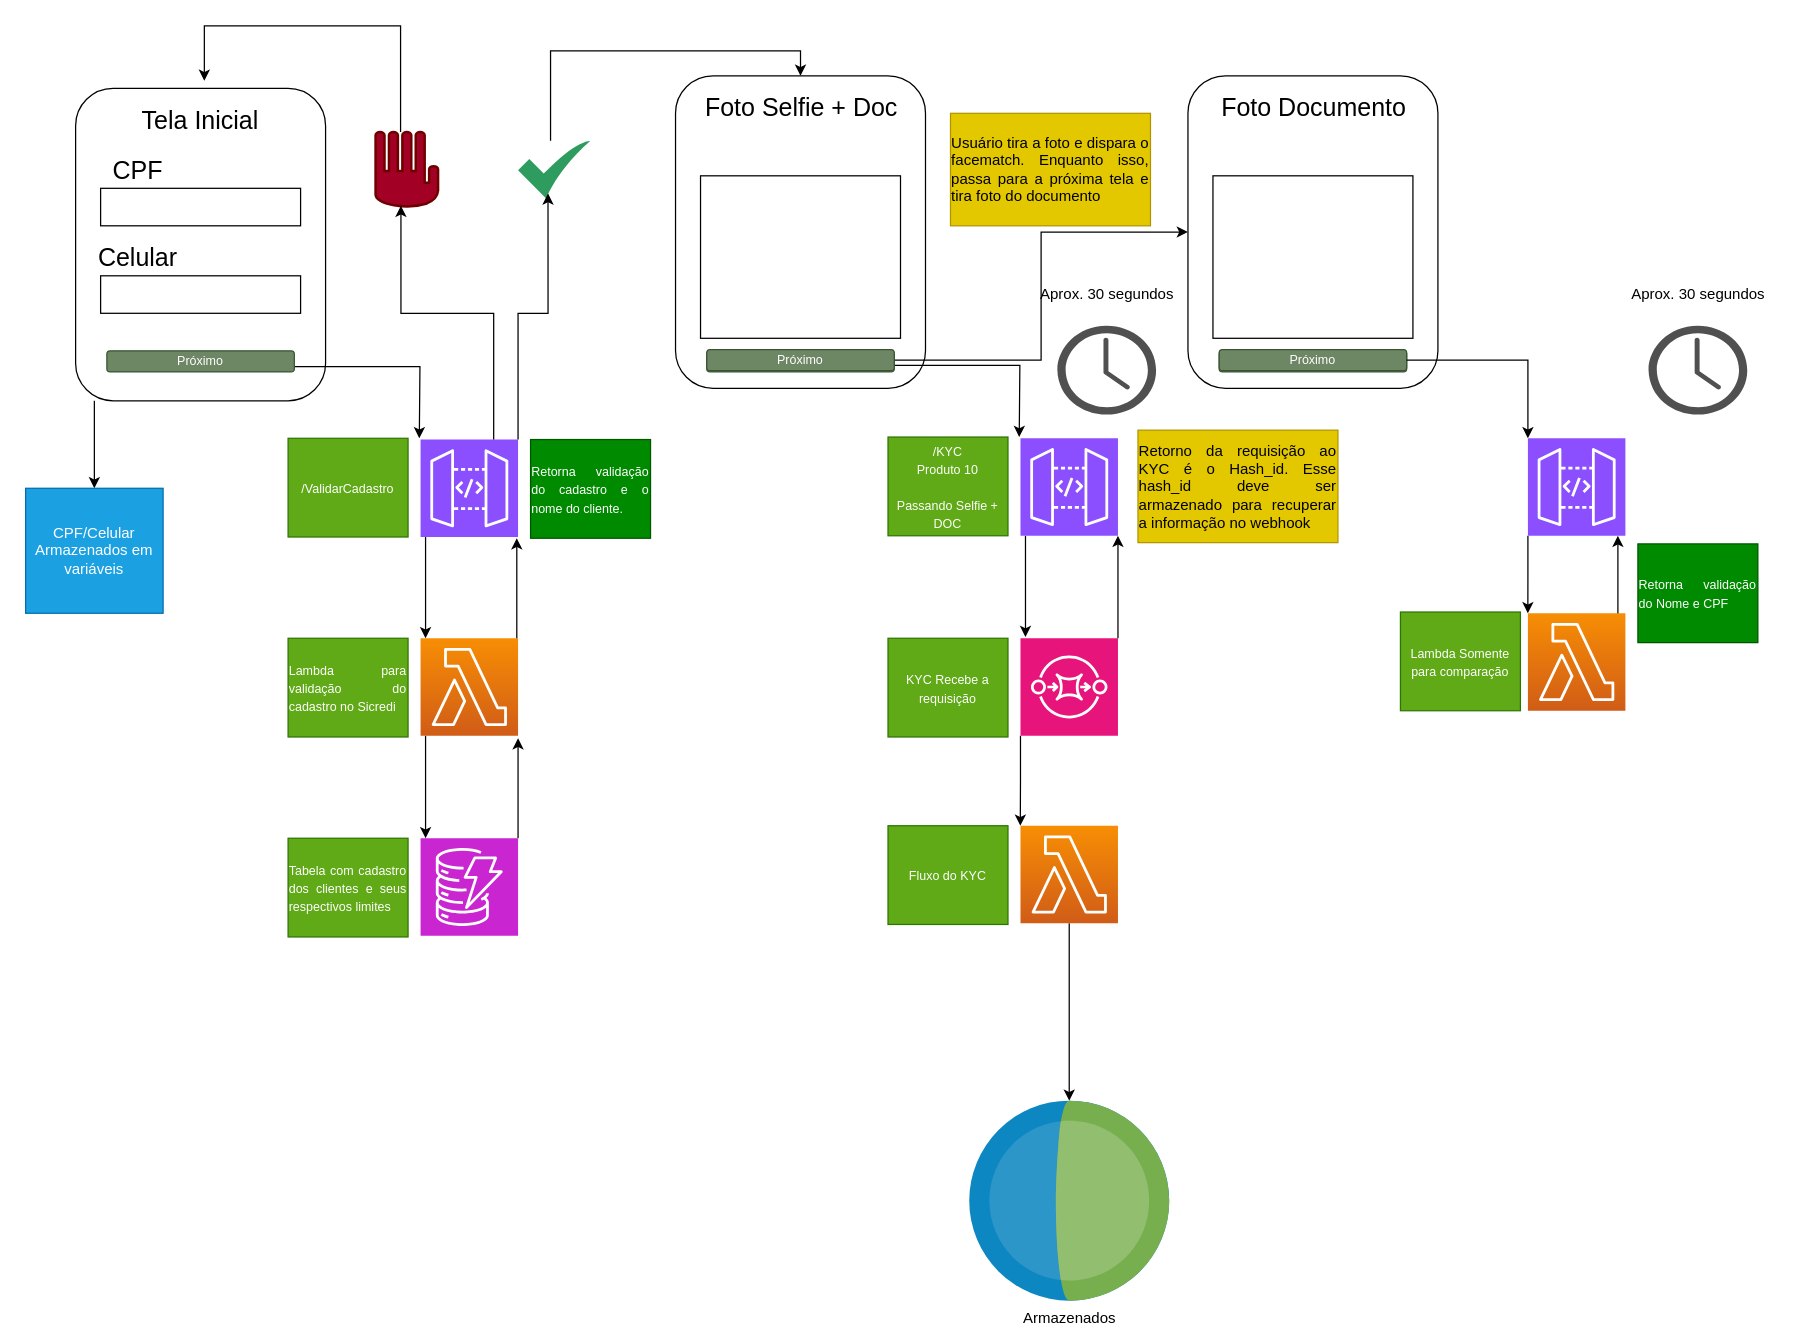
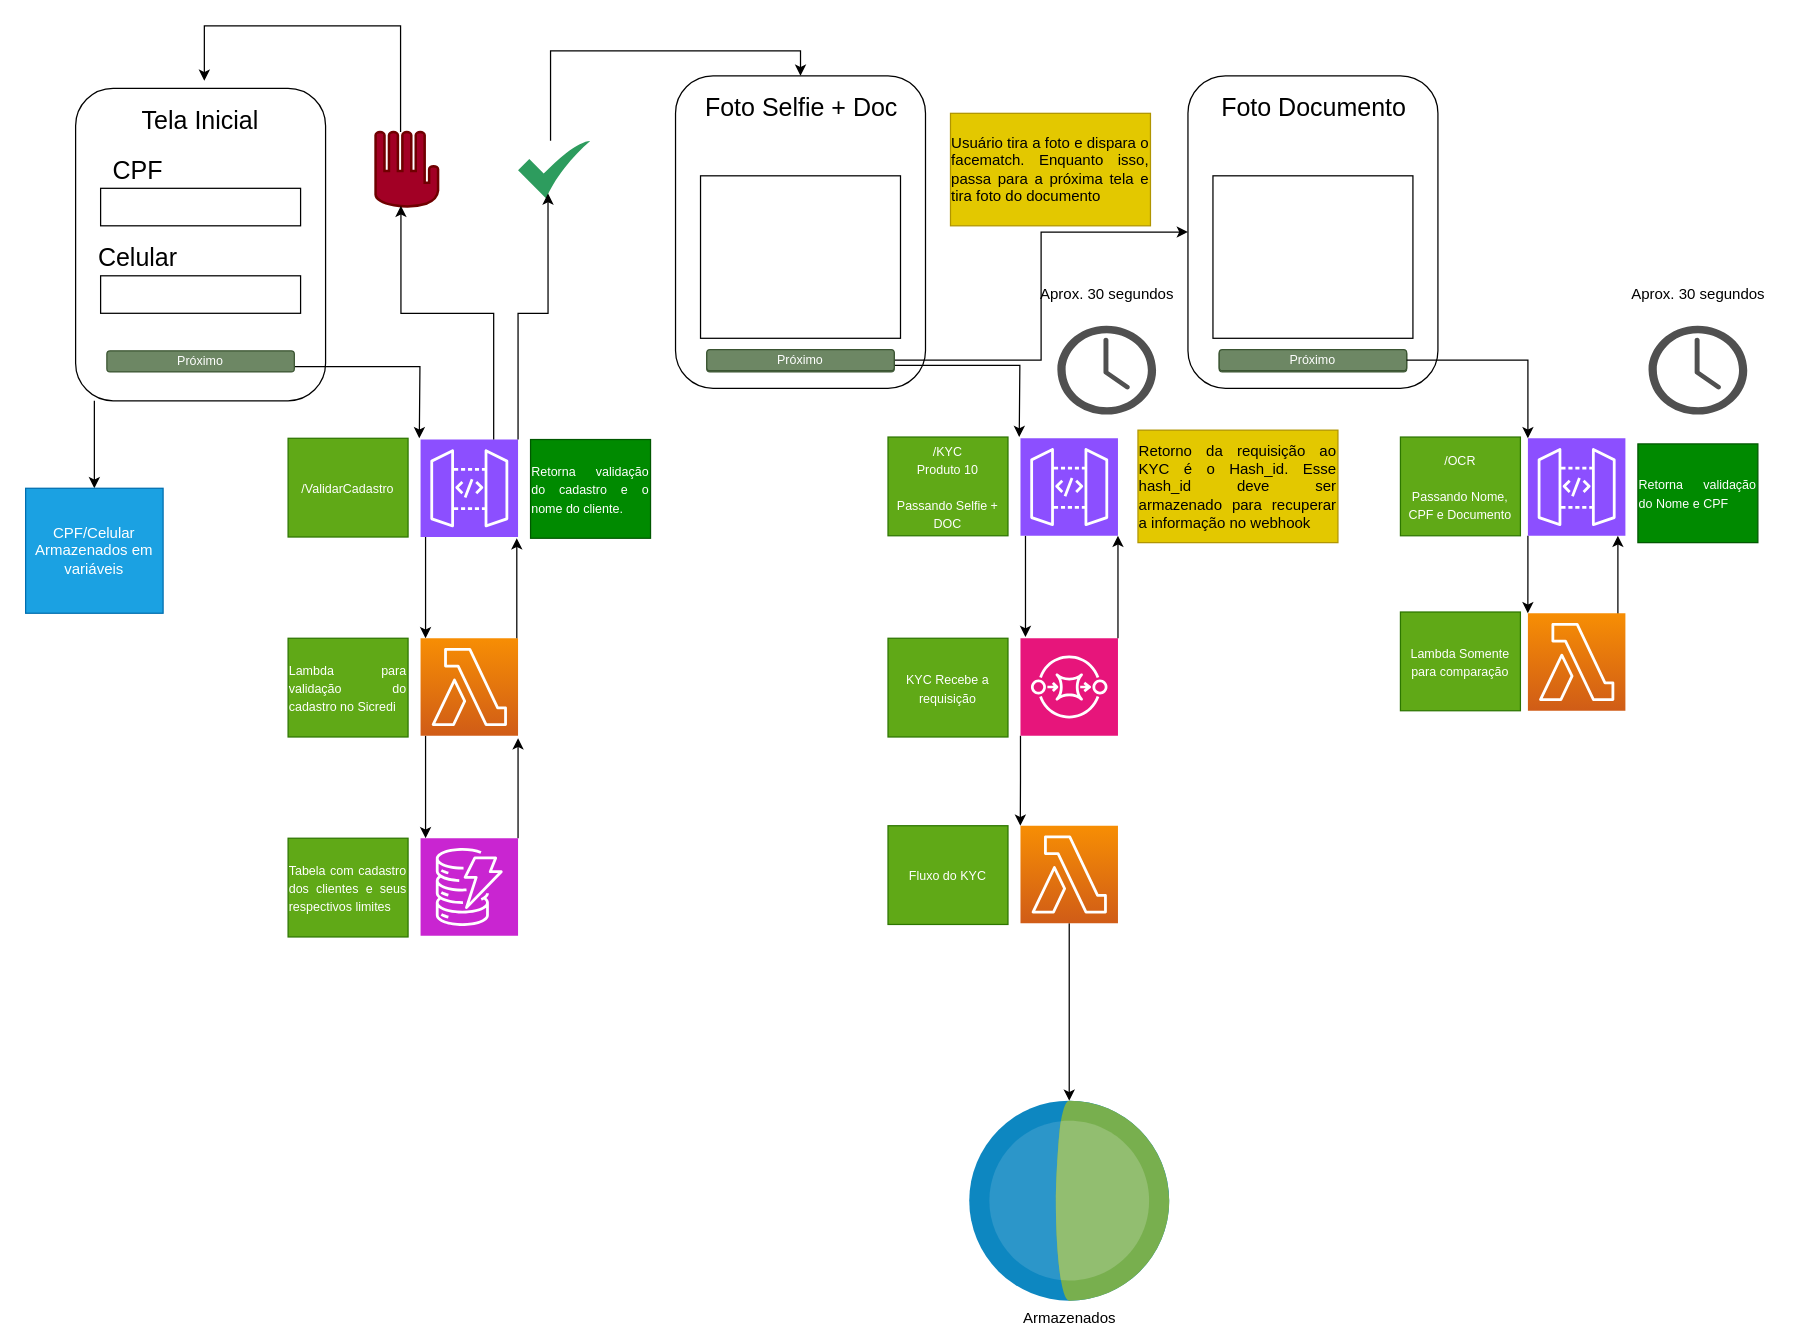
node "/OCR Passando Nome, CPF e Documento": added
node "Retorna validação do Nome e CPF": moved (1698, 593) -> (1698, 493)
